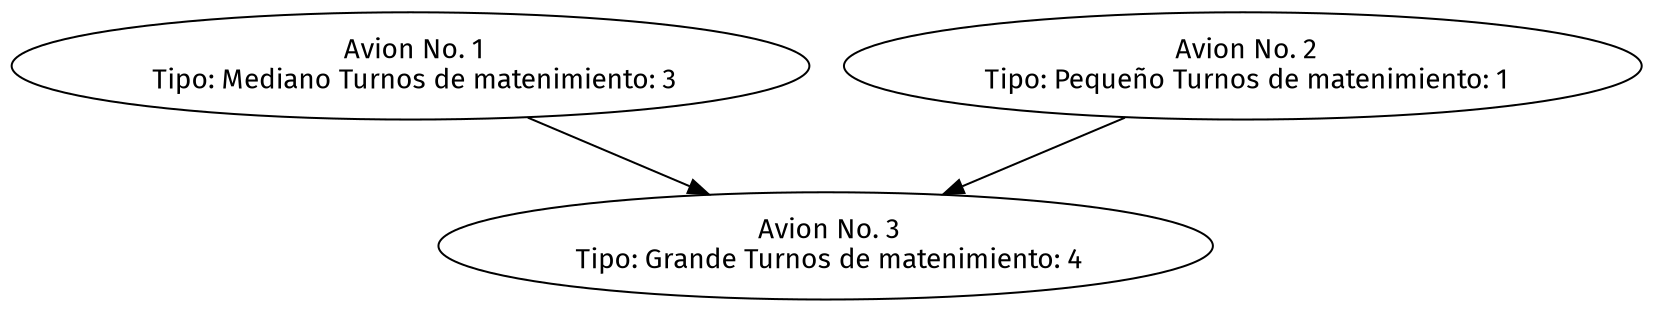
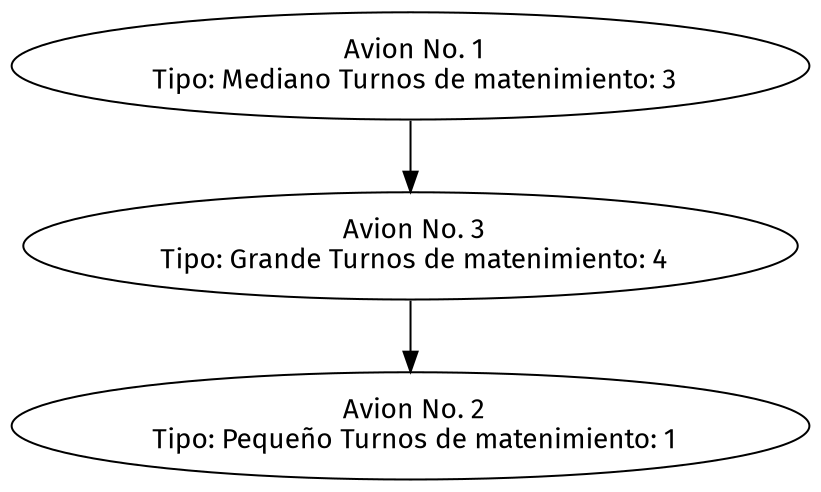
edge "Avion No. 2 Tipo: Pequeño Turnos de matenimiento: 1" -> "Avion No. 3 Tipo: Grande Turnos de matenimiento: 4": reversed
